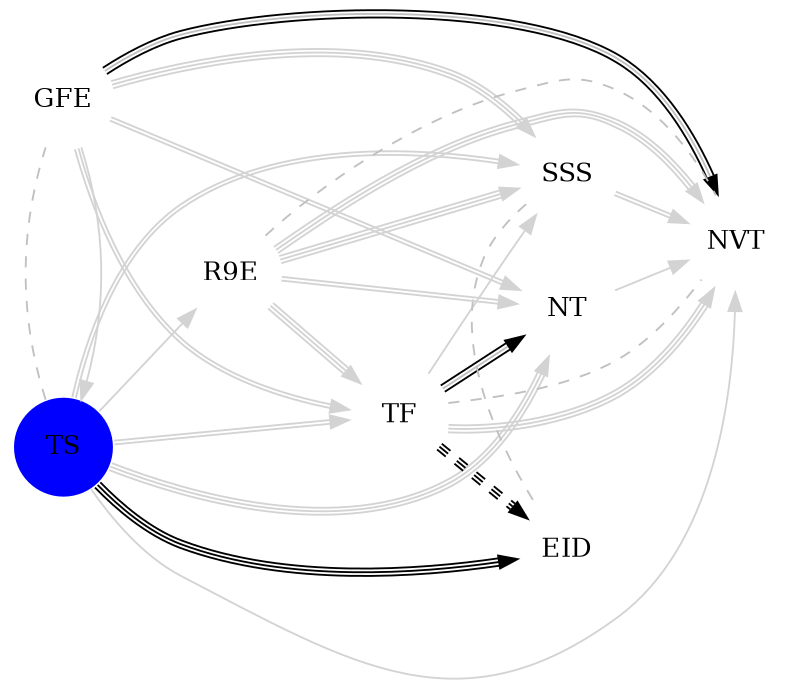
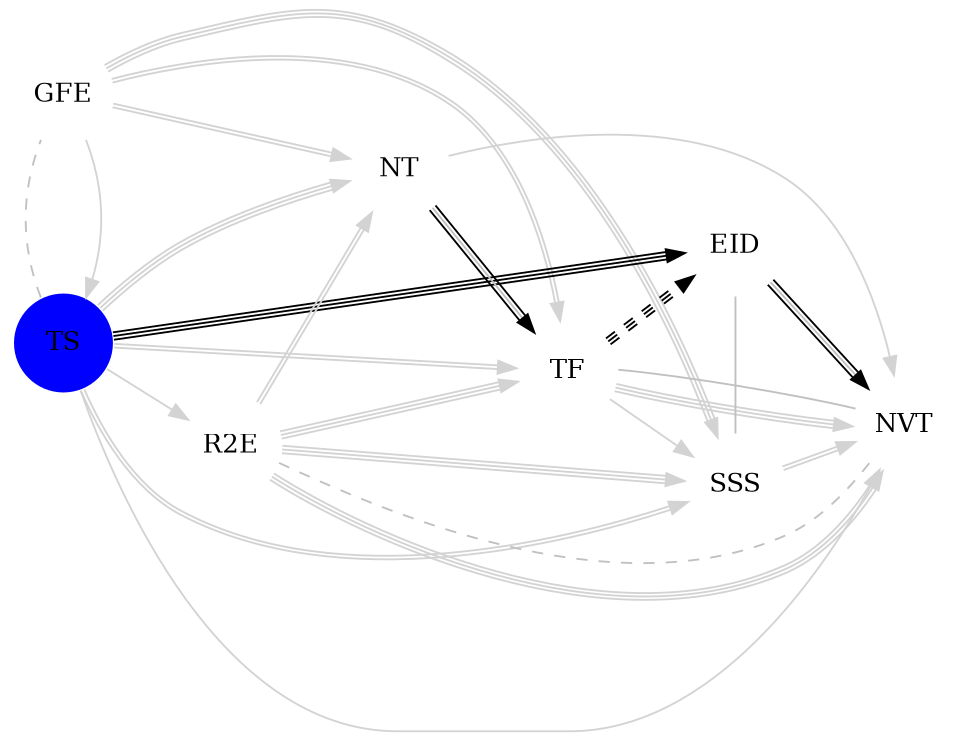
edge "GFE" -> "NVT": now "EID" -> "NVT"
node "R9E": label "R9E" -> "R2E"
edge "SSS" -- "EID": style dashed -> solid
edge "NVT" -- "TF": style dashed -> solid
edge "TF" -> "NT": reversed
